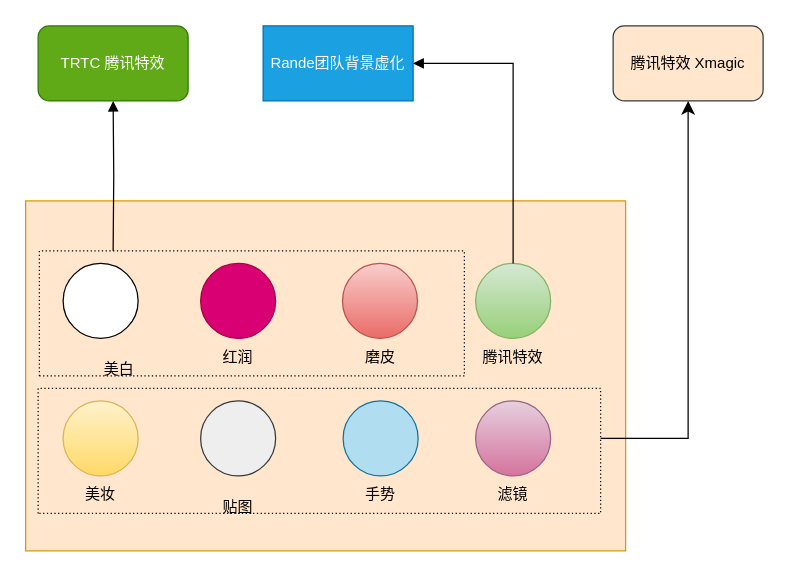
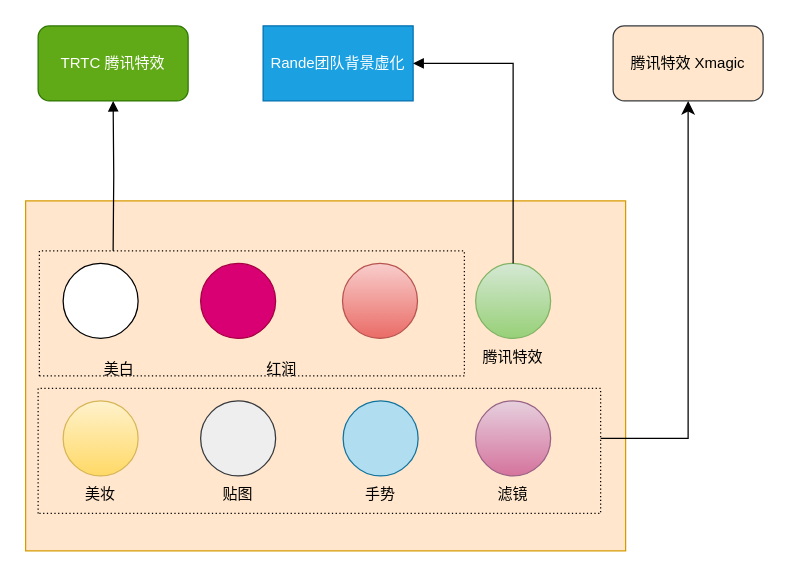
node "红润": moved (238, 357) -> (282, 369)
node "磨皮": removed
node "贴图": moved (238, 507) -> (238, 494)
